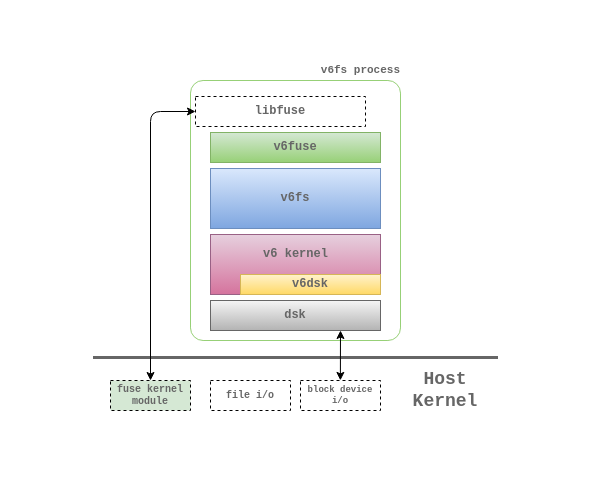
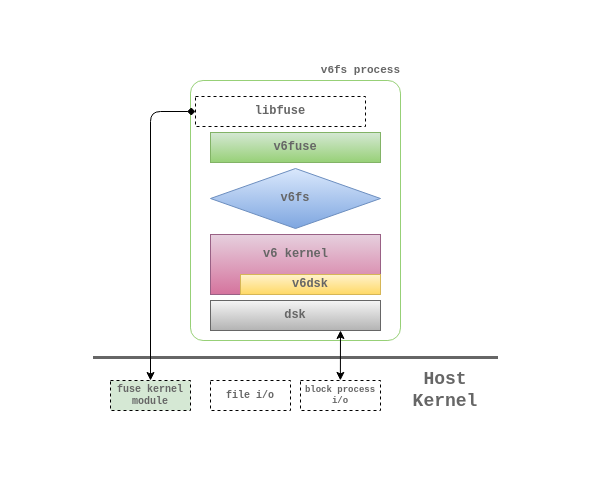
edge "libfuse" -- "fuse kernel module": arrowhead classic -> diamond
node "v6fs": shape rectangle -> diamond
node "block device i/o": label "block device i/o" -> "block process i/o"
